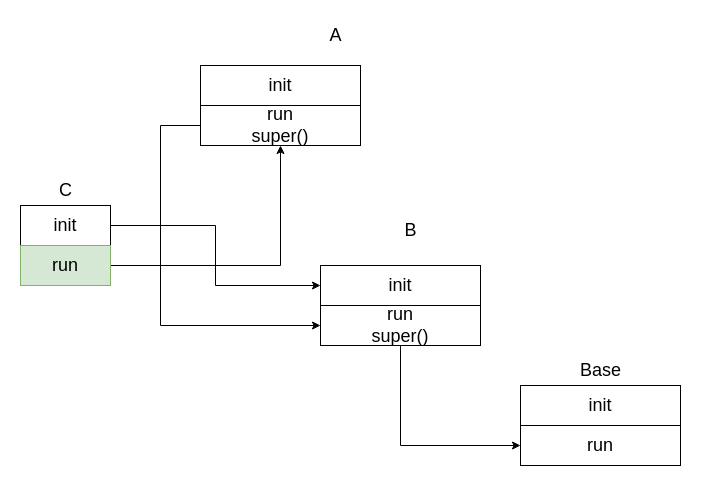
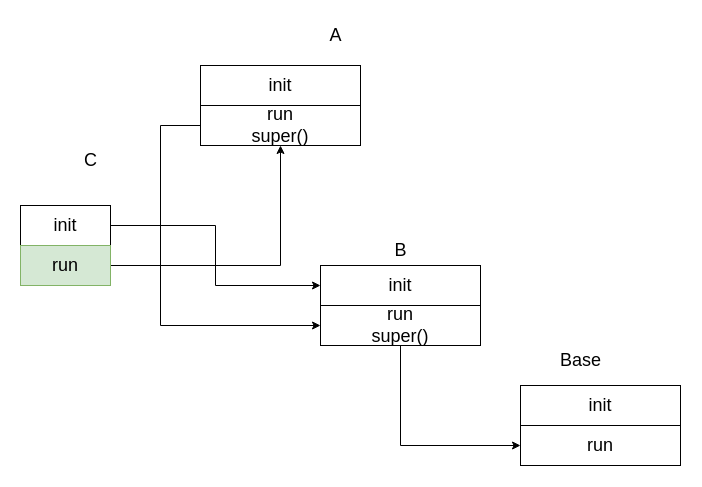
node "C": moved (66, 191) -> (91, 161)
node "B": moved (411, 231) -> (401, 251)
node "Base": moved (601, 371) -> (581, 361)
